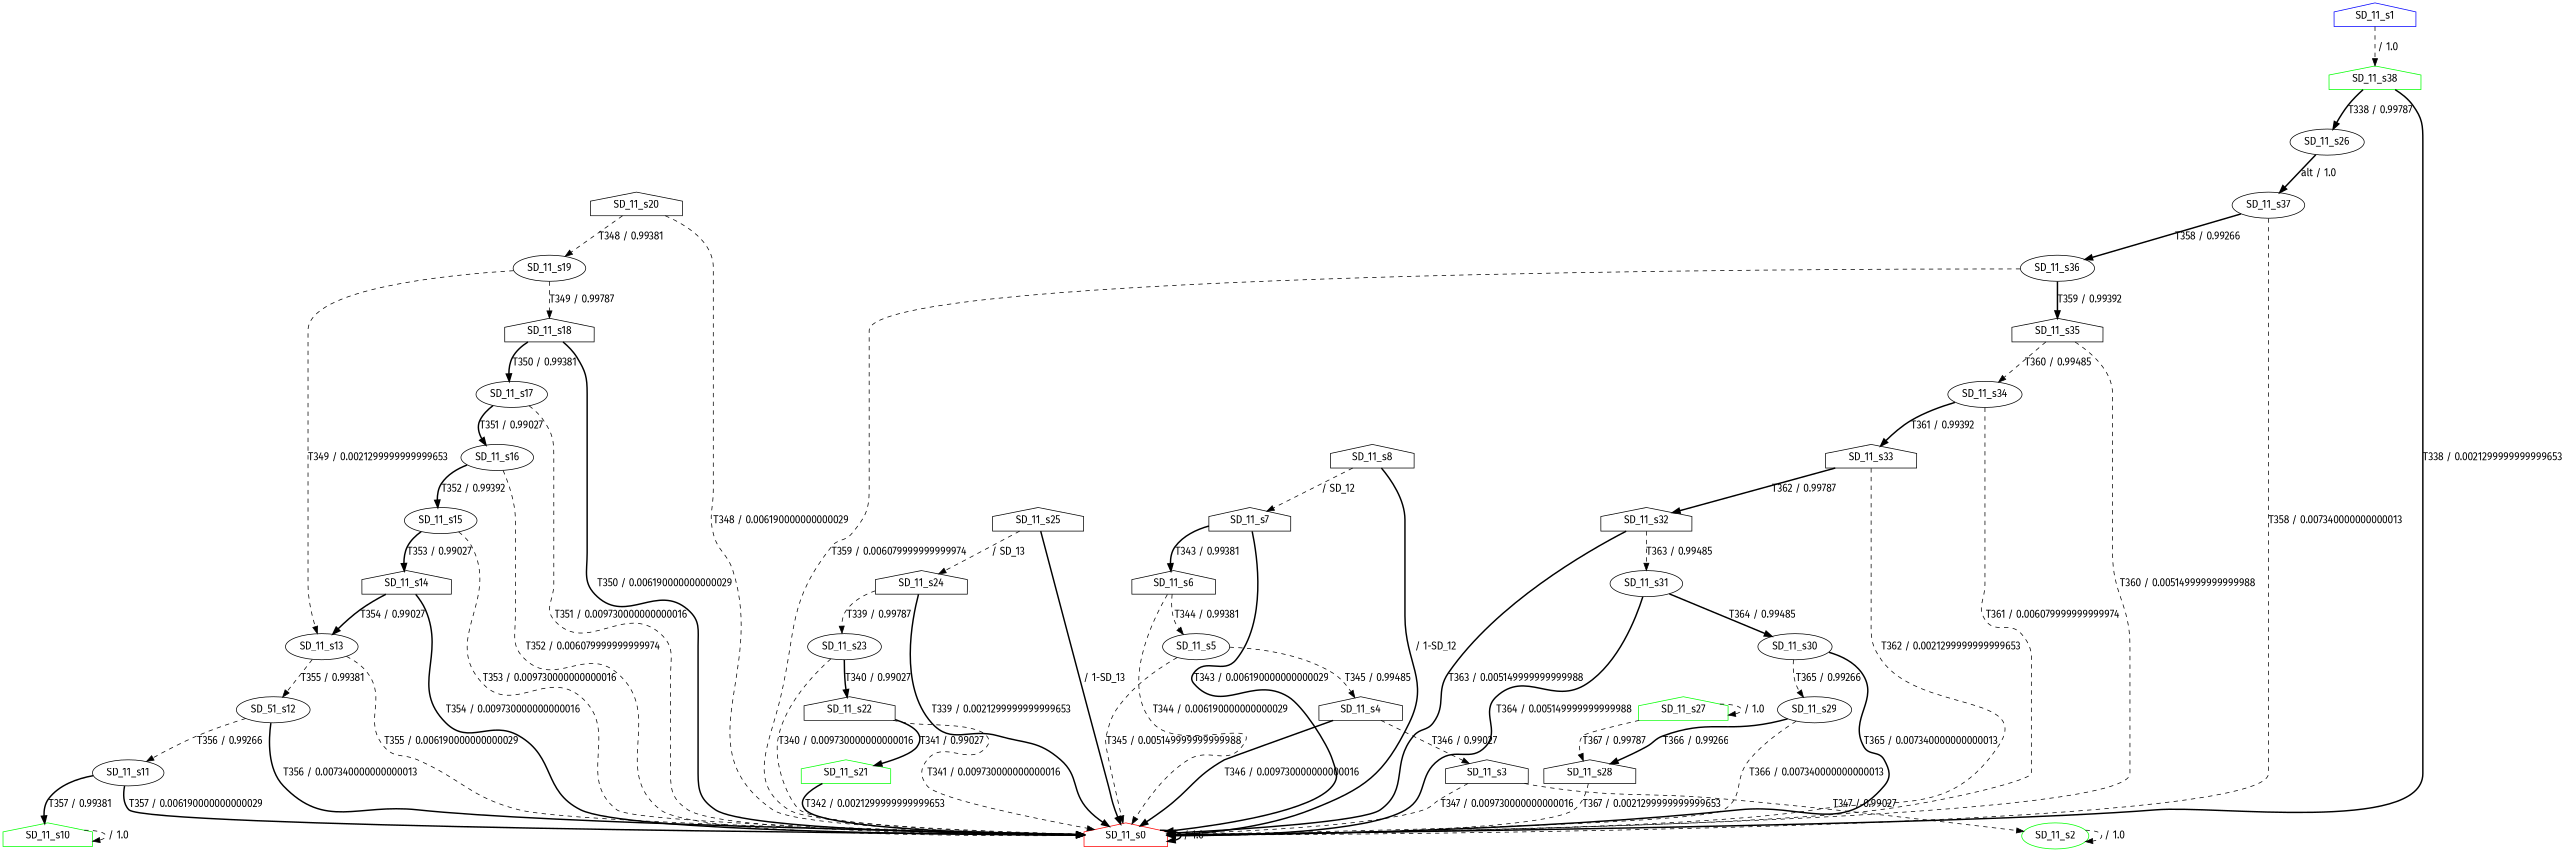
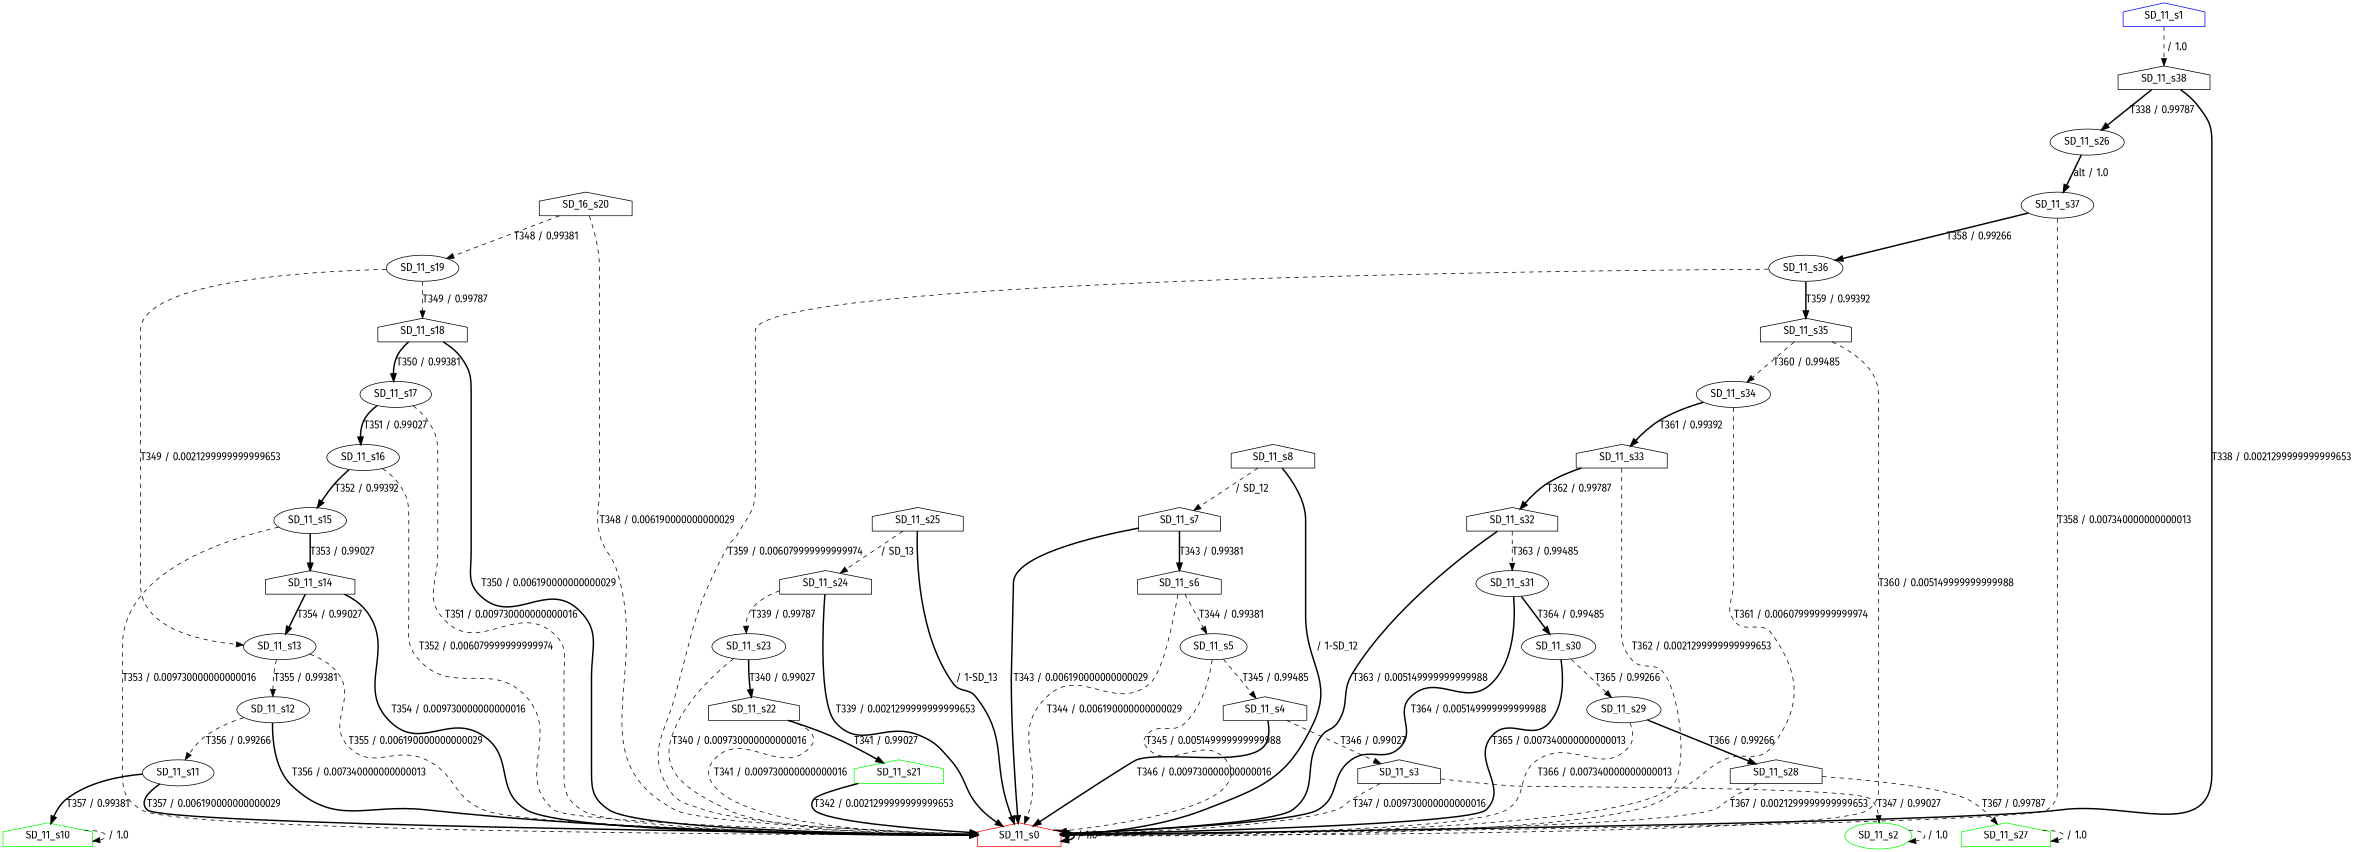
node "SD_11_s38": color green -> black
node "SD_11_s20": label "SD_11_s20" -> "SD_16_s20"
node "SD_51_s12": label "SD_51_s12" -> "SD_11_s12"
edge "SD_11_s27" -> "SD_11_s28": reversed
